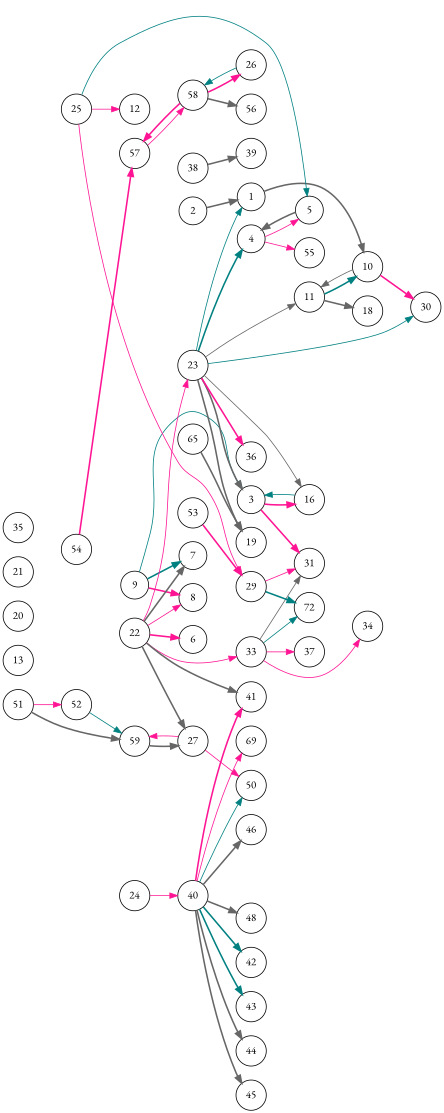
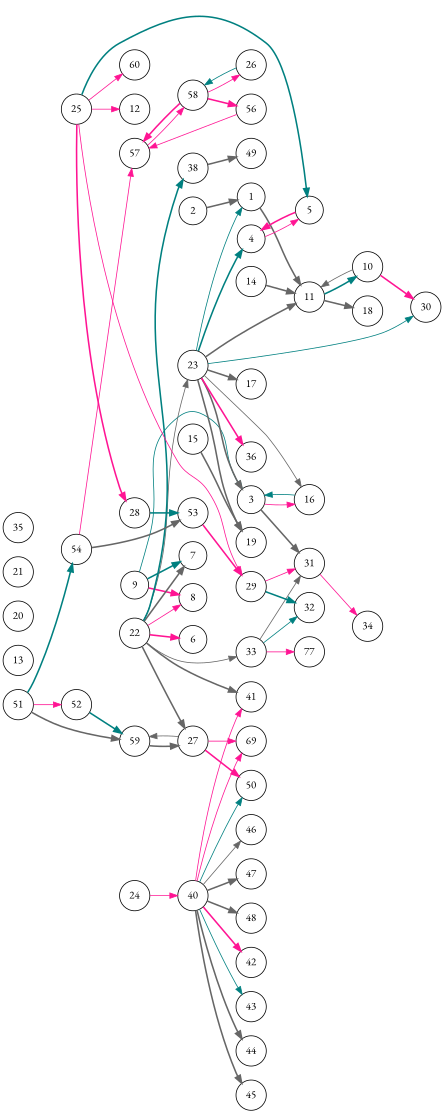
edge "25" -> "5": style solid -> bold
node "60": added
edge "58" -> "26": style bold -> solid
edge "58" -> "56": color gray40 -> deeppink
edge "56" -> "57": added
node "39": label "39" -> "49"
edge "1" -> "10": now "1" -> "11"
edge "5" -> "4": color gray40 -> deeppink
node "55": removed
node "14": added
edge "23" -> "11": style solid -> bold
edge "54" -> "57": style bold -> solid
node "17": added
edge "22" -> "38": added
node "65": label "65" -> "15"
edge "22" -> "23": color deeppink -> gray40
edge "3" -> "16": style bold -> solid
node "28": added
edge "3" -> "31": color deeppink -> gray40
edge "54" -> "53": added
node "72": label "72" -> "32"
edge "51" -> "54": added
node "37": label "37" -> "77"
edge "22" -> "33": color deeppink -> gray40
edge "33" -> "34": now "31" -> "34"
edge "52" -> "59": style solid -> bold
edge "27" -> "59": color deeppink -> gray40
edge "27" -> "69": added
edge "27" -> "50": style solid -> bold
edge "40" -> "41": style bold -> solid
edge "40" -> "46": style bold -> solid
node "47": added
edge "40" -> "42": color teal -> deeppink
edge "40" -> "43": style bold -> solid
